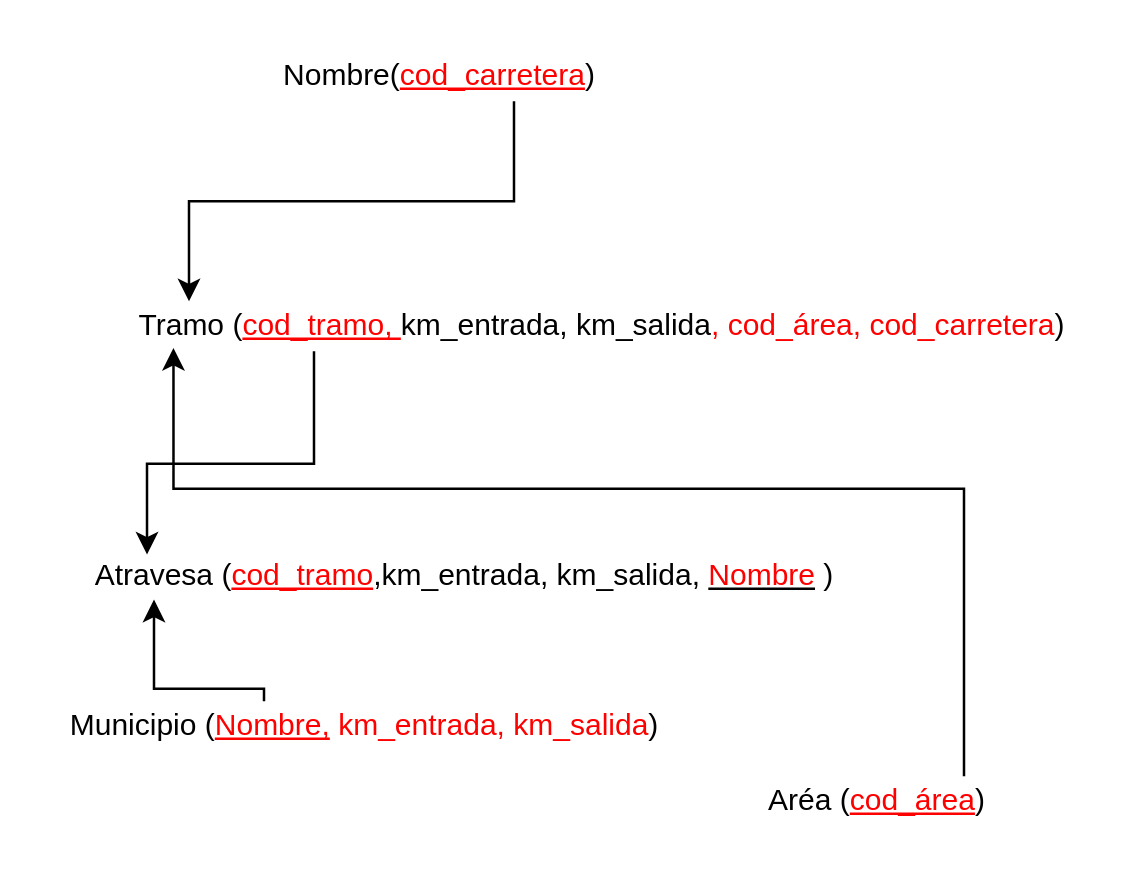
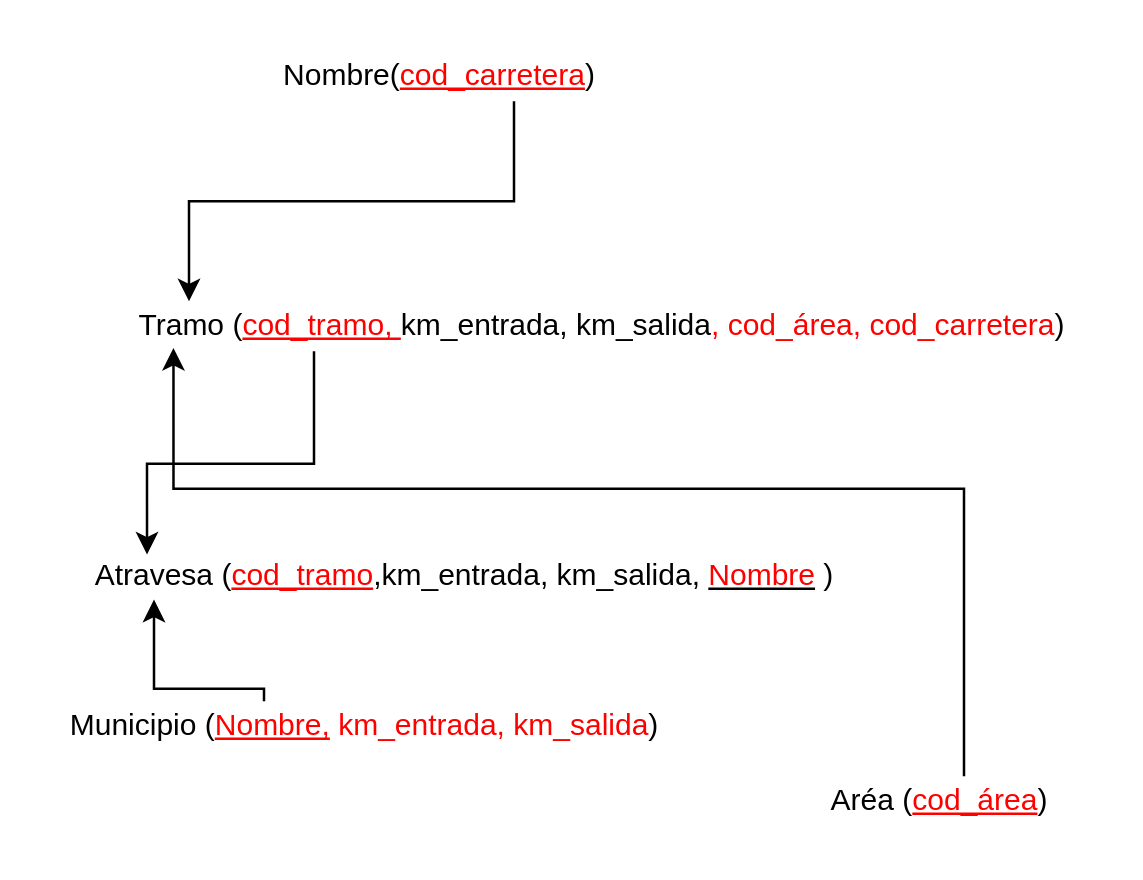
node "Aréa (cod_área)": moved (876, 801) -> (939, 801)
